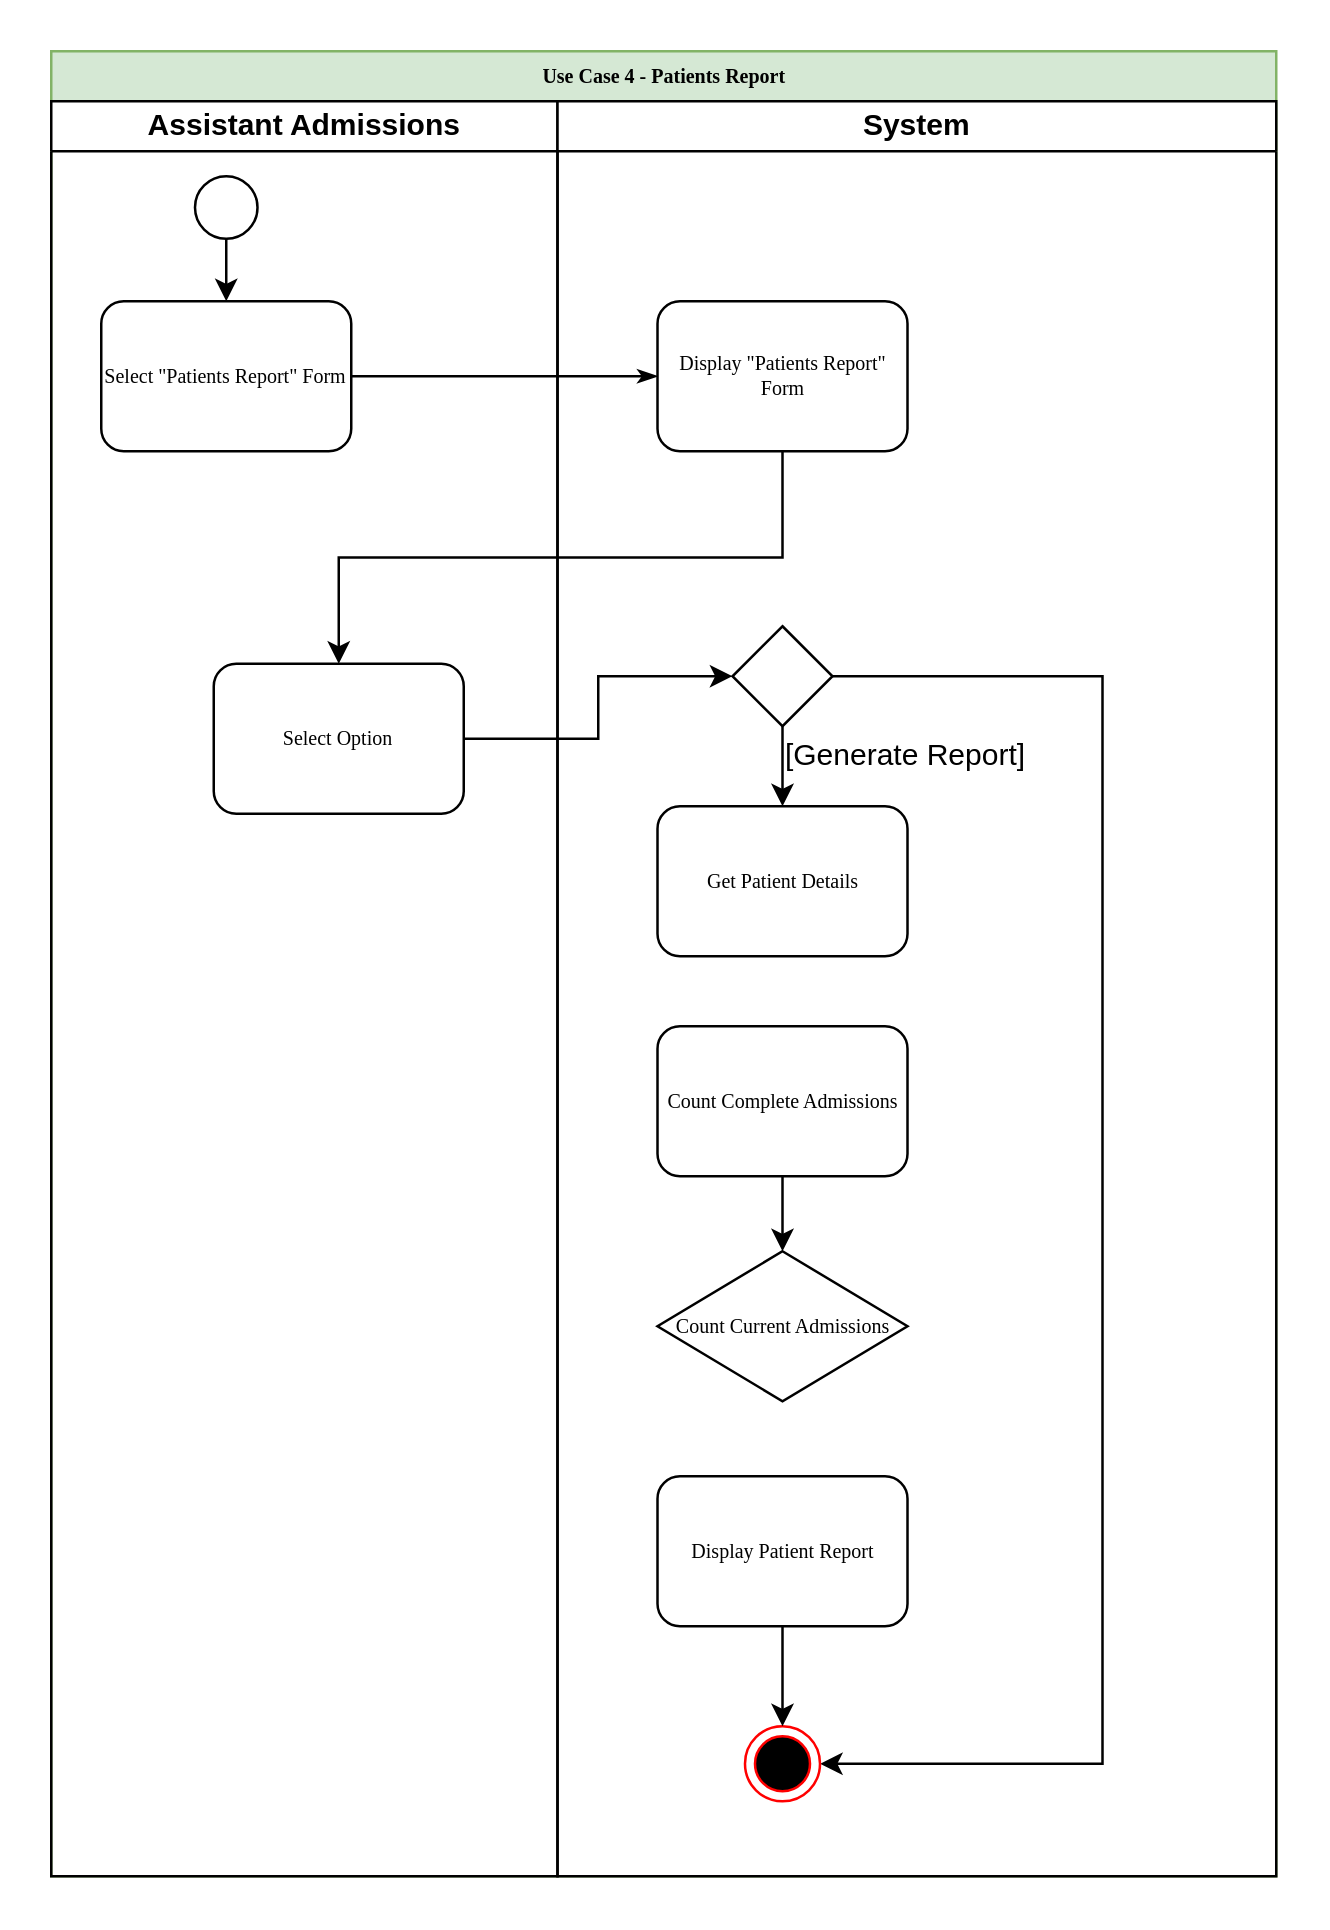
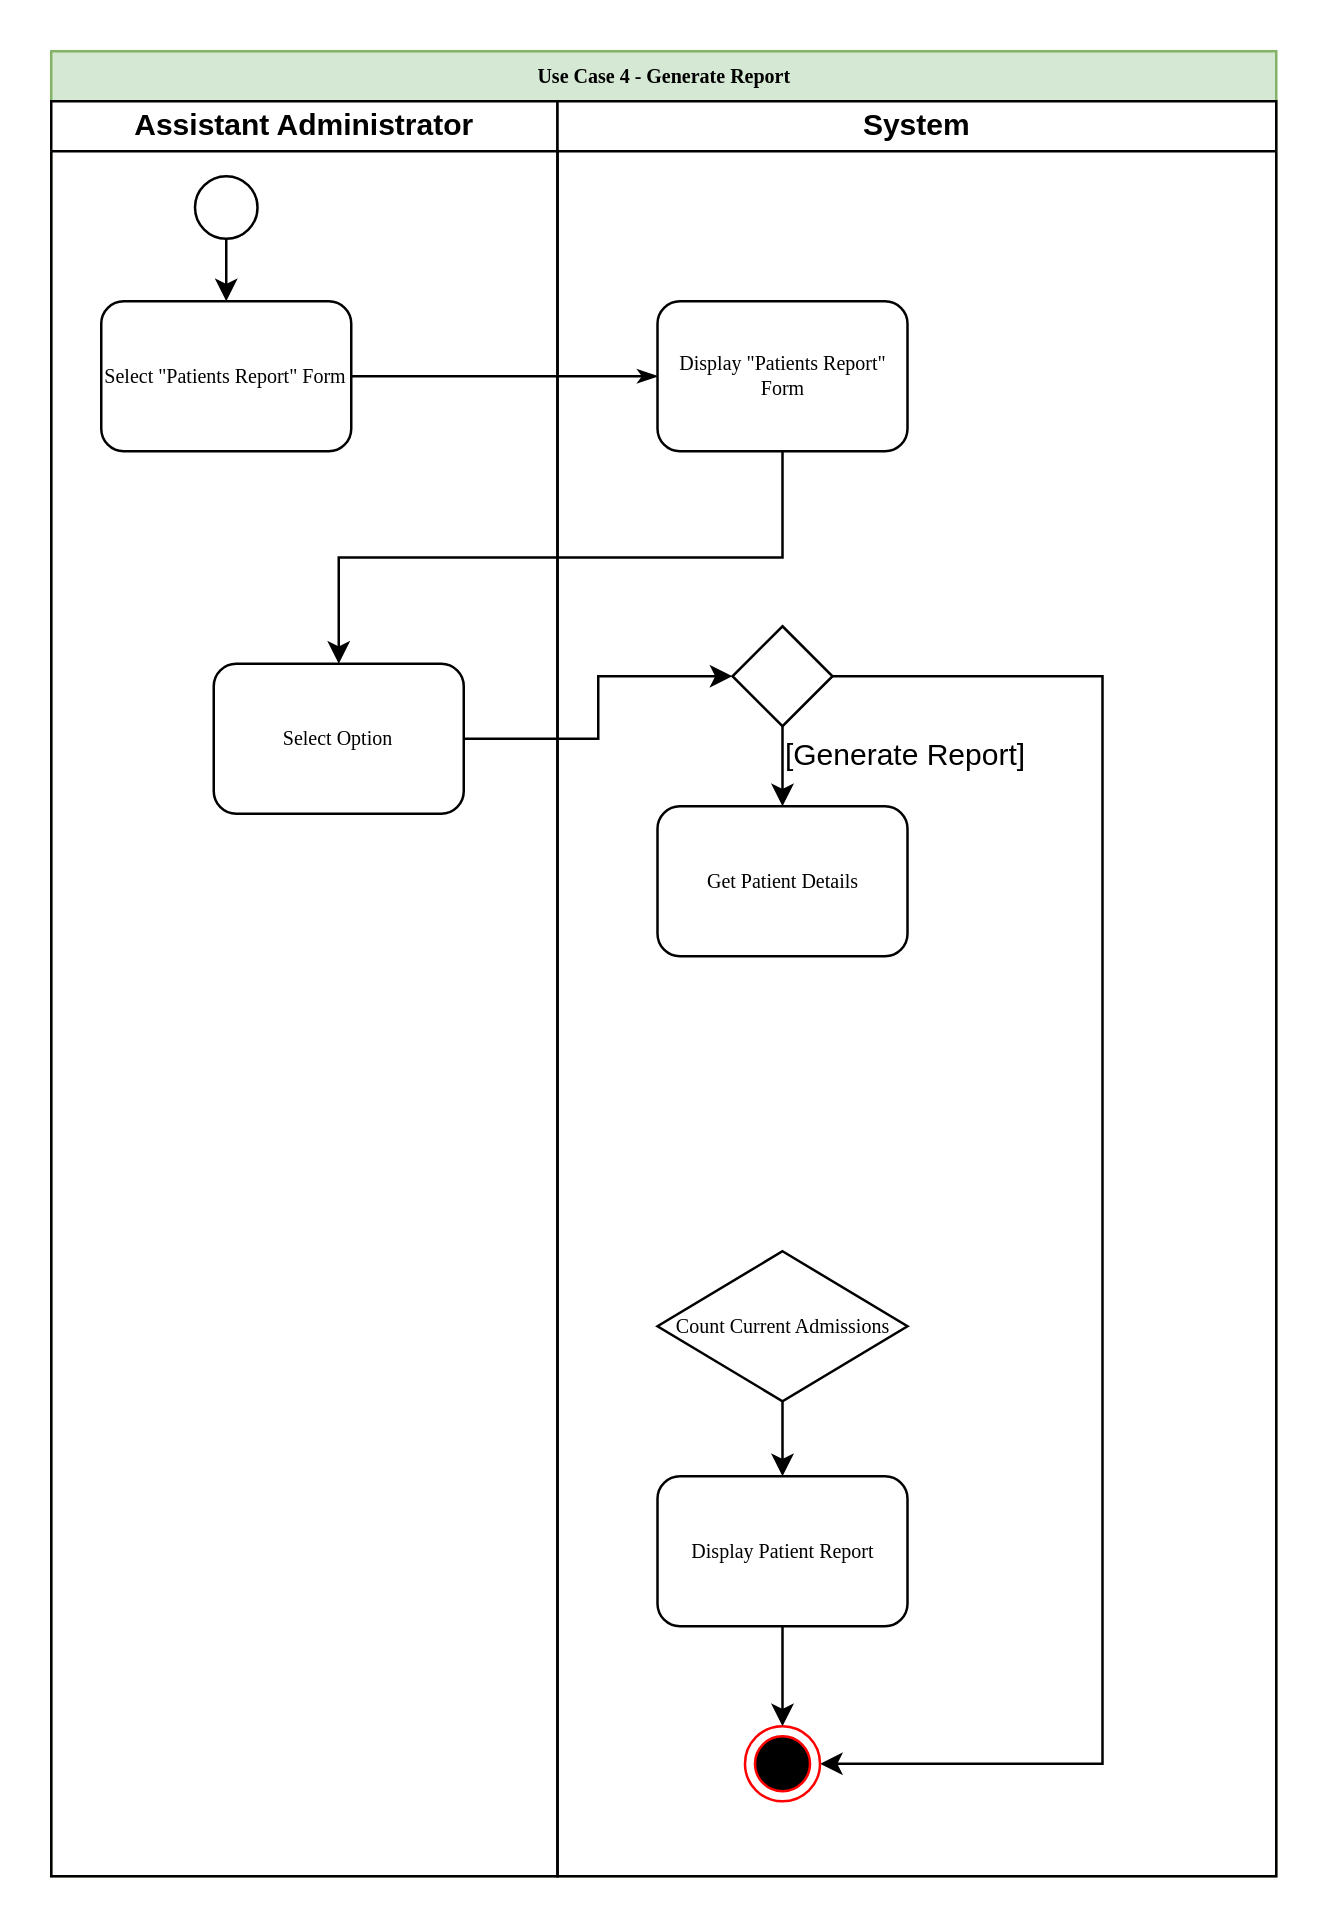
node "Use Case 4 - Patients Report": label "Use Case 4 - Patients Report" -> "Use Case 4 - Generate Report"
node "Assistant Admissions": label "Assistant Admissions" -> "Assistant Administrator"
node "Count Complete Admissions": removed
edge "Count Complete Admissions" -> "Count Current Admissions": removed
edge "Count Current Admissions" -> "Display Patient Report": added
